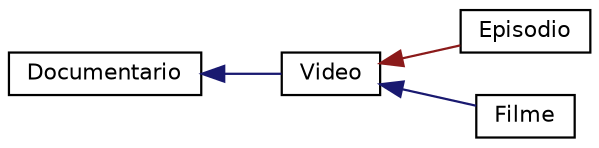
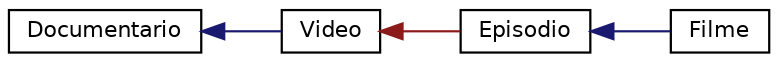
edge "Filme" -> "Video": now "Filme" -> "Episodio"
